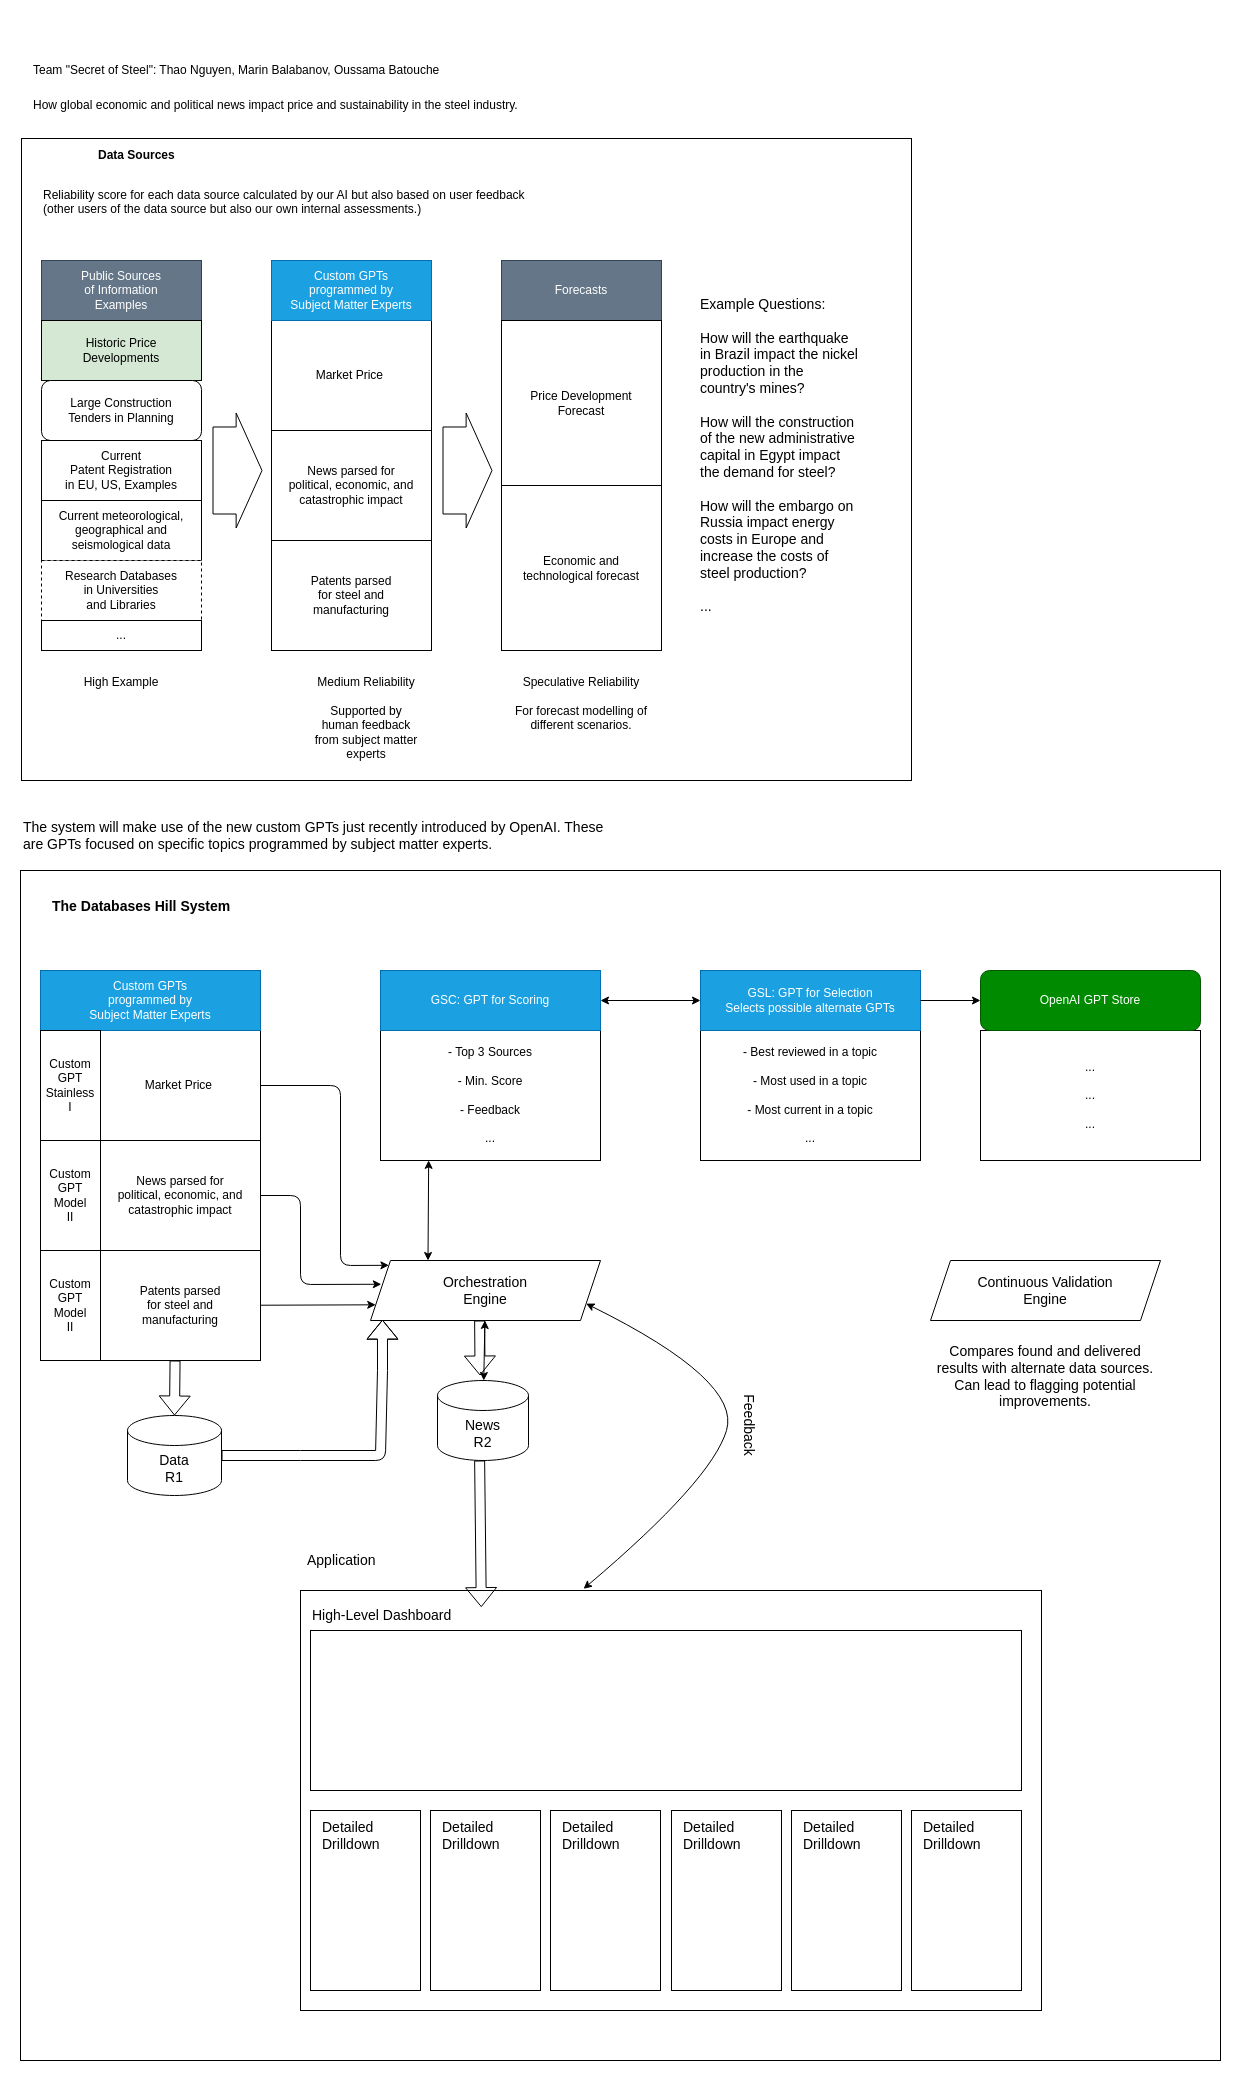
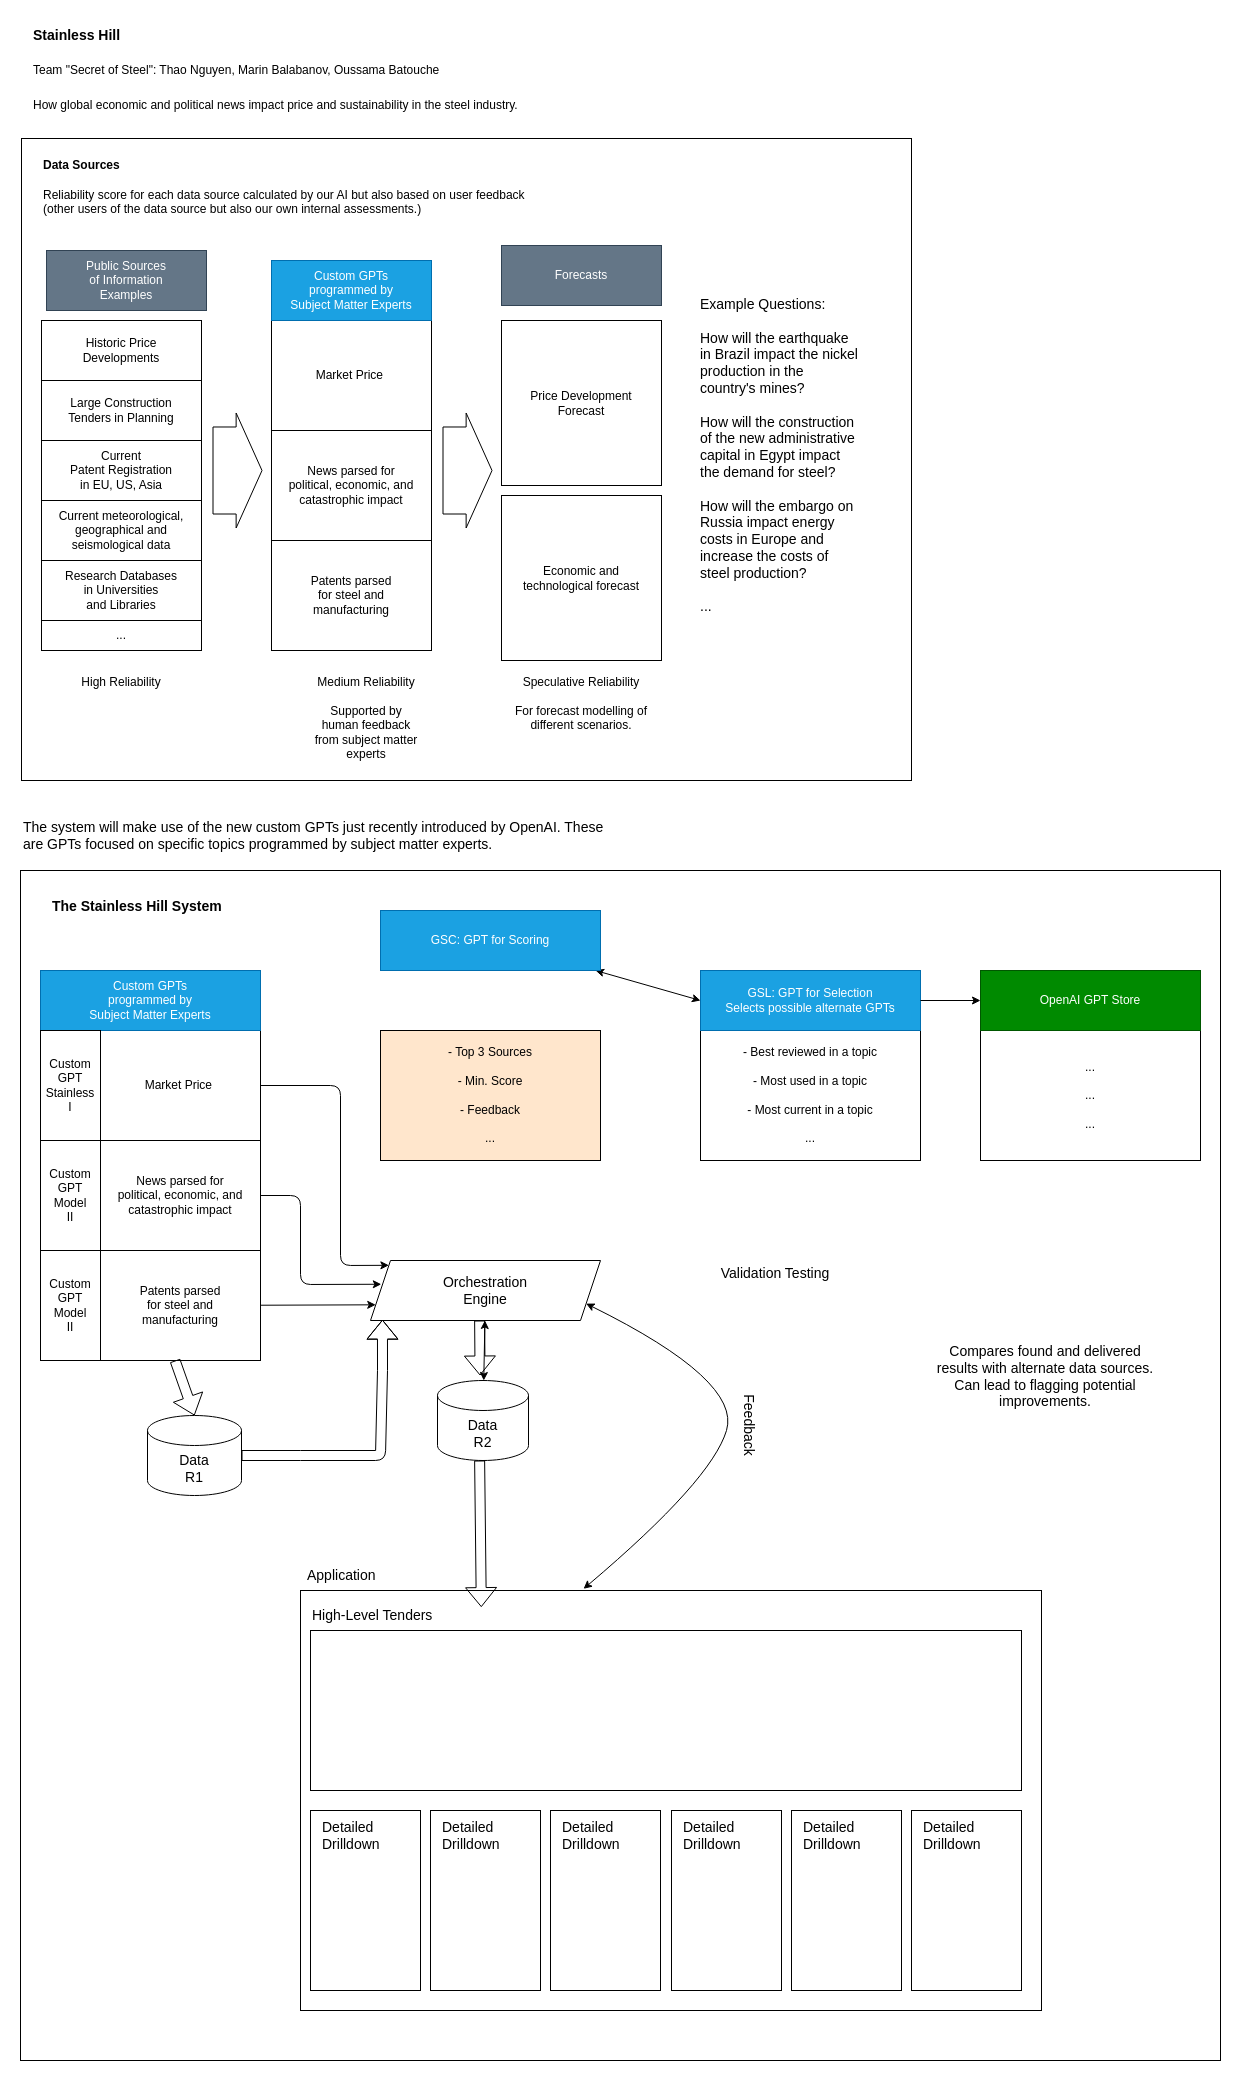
node "Stainless Hill": added
node "Data Sources": moved (152, 156) -> (97, 166)
node "Public Sources of Information Examples": moved (122, 291) -> (127, 281)
node "Forecasts": moved (582, 291) -> (582, 276)
node "Historic Price Developments": fillcolor #d5e8d4 -> #ffffff
node "Large Construction Tenders in Planning": shape rounded rectangle -> rectangle
node "Current Patent Registration in EU, US, Examples": label "Current Patent Registration in EU, US, Examples" -> "Current Patent Registration in EU, US, Asia"
node "Economic and technological forecast": moved (582, 568) -> (582, 578)
node "Research Databases in Universities and Libraries": style dashed -> solid
node "High Example": label "High Example" -> "High Reliability"
node "The Databases Hill System": label "The Databases Hill System" -> "The Stainless Hill System"
node "GSC: GPT for Scoring": moved (491, 1001) -> (491, 941)
node "OpenAI GPT Store": shape rounded rectangle -> rectangle
node "- Top 3 Sources - Min. Score - Feedback ...": fillcolor #ffffff -> #ffe6cc
edge "- Top 3 Sources - Min. Score - Feedback ..." -- "Orchestration Engine": removed
node "Validation Testing": added
node "Continuous Validation Engine": removed
node "News R2": label "News R2" -> "Data R2"
node "Data R1": moved (175, 1456) -> (195, 1456)
node "Application": moved (361, 1561) -> (361, 1576)
node "High-Level Dashboard": label "High-Level Dashboard" -> "High-Level Tenders"
